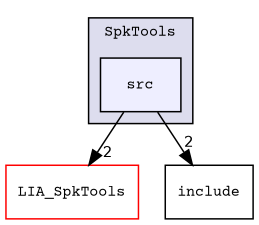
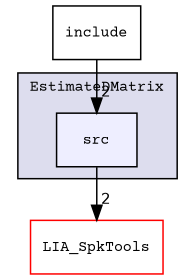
cluster "SpkTools": label "SpkTools" -> "EstimateDMatrix"
edge "src" -> "include": reversed
